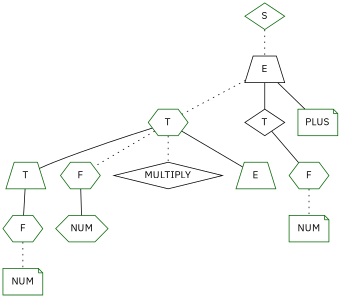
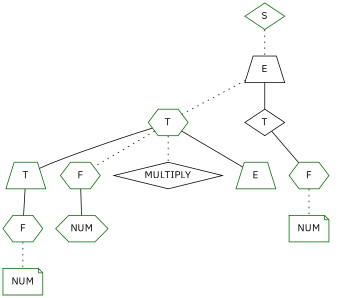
node "PLUS": removed
